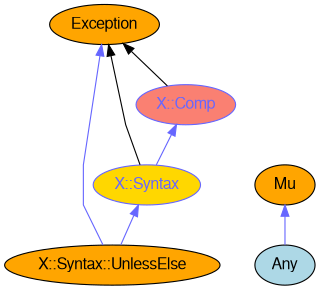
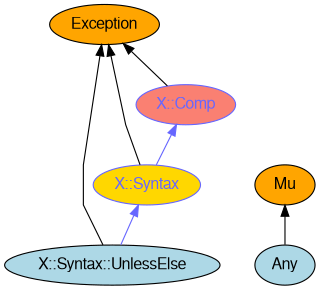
edge "X::Syntax::UnlessElse" -> "Exception": color #6666ff -> #000000
edge "Any" -> "Mu": color #6666ff -> #000000
node "X::Syntax::UnlessElse": fillcolor orange -> lightblue
